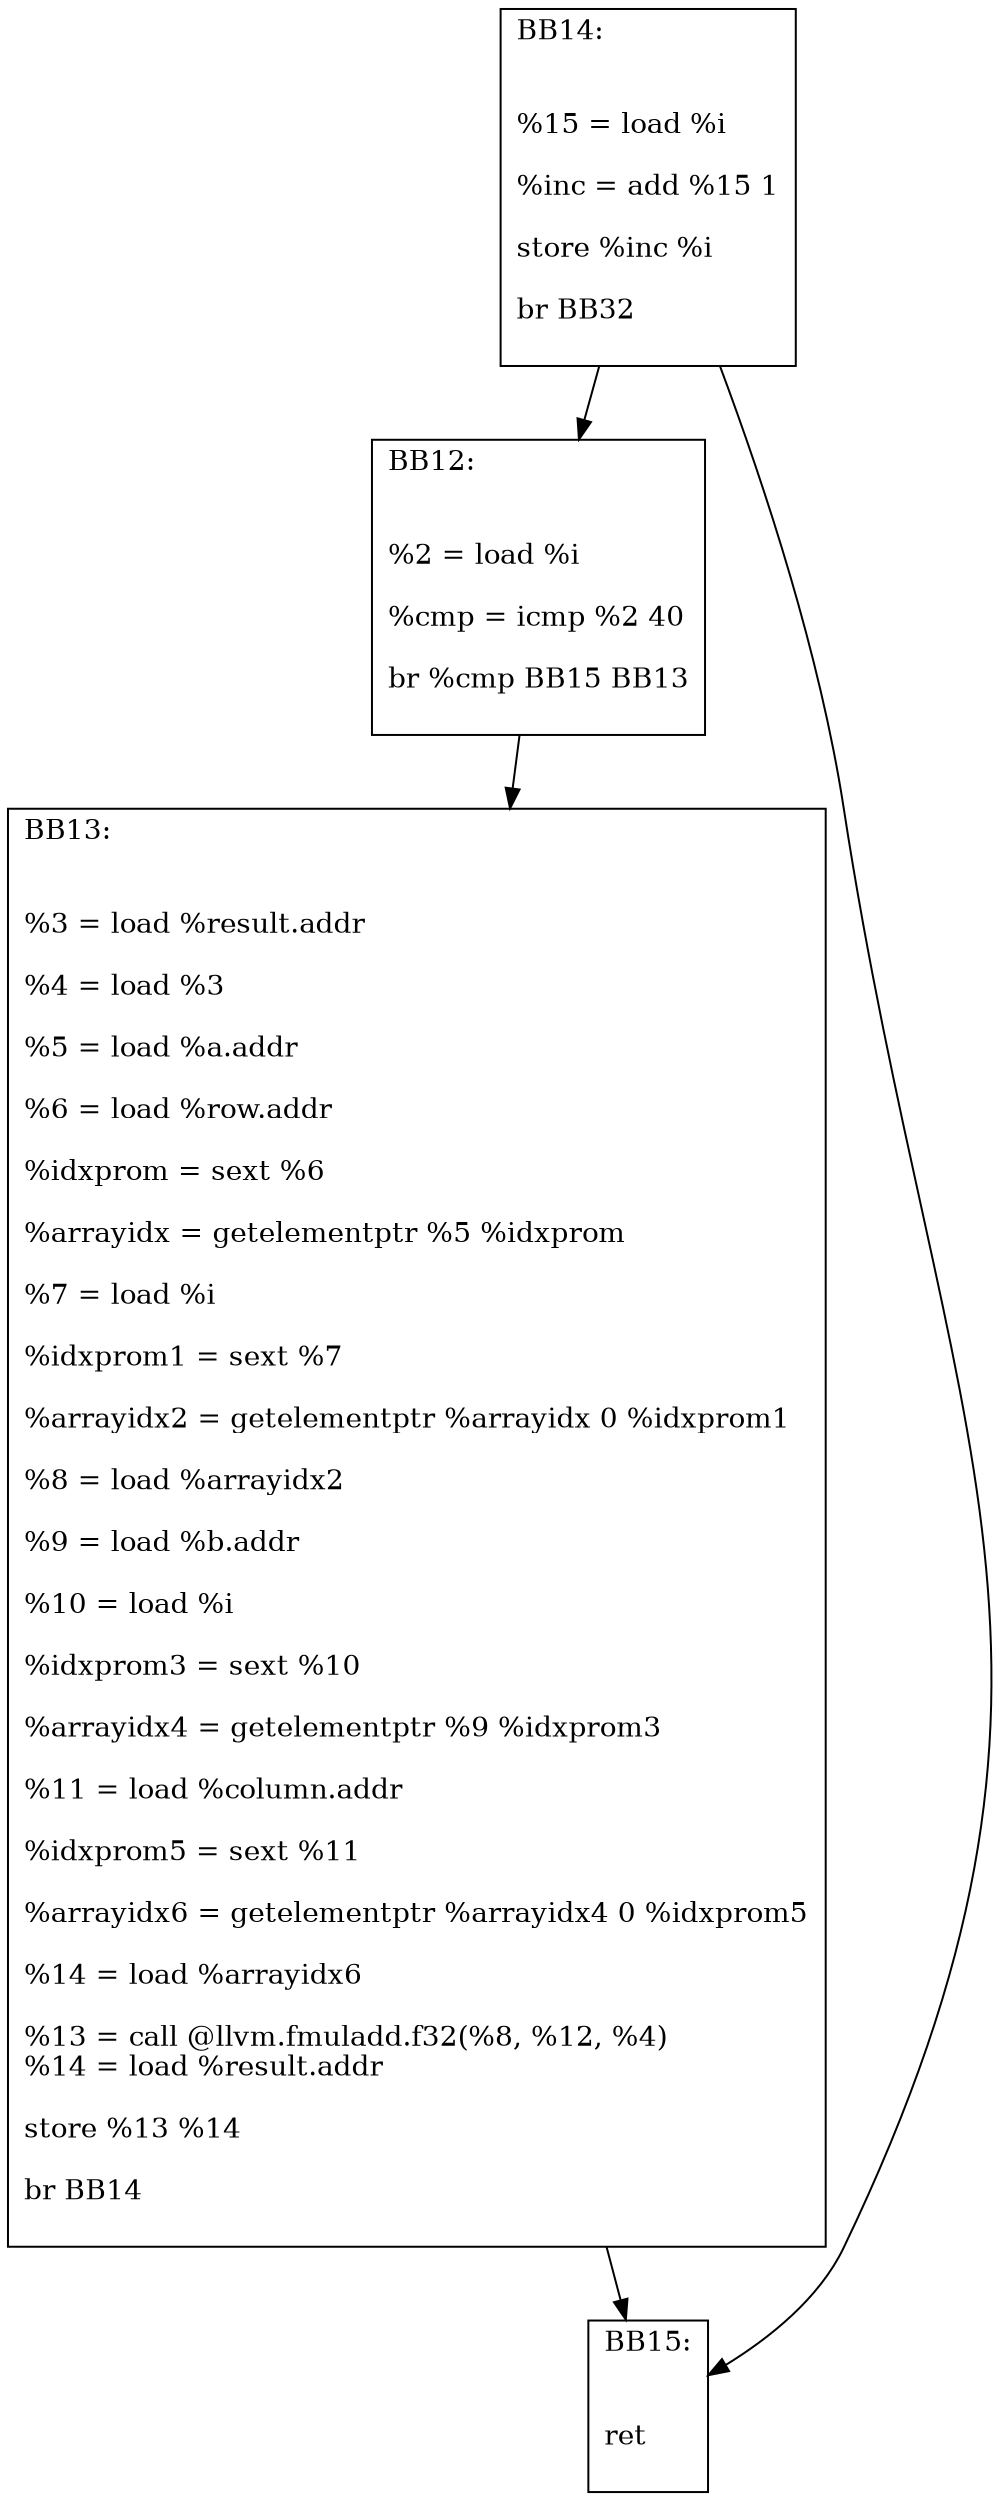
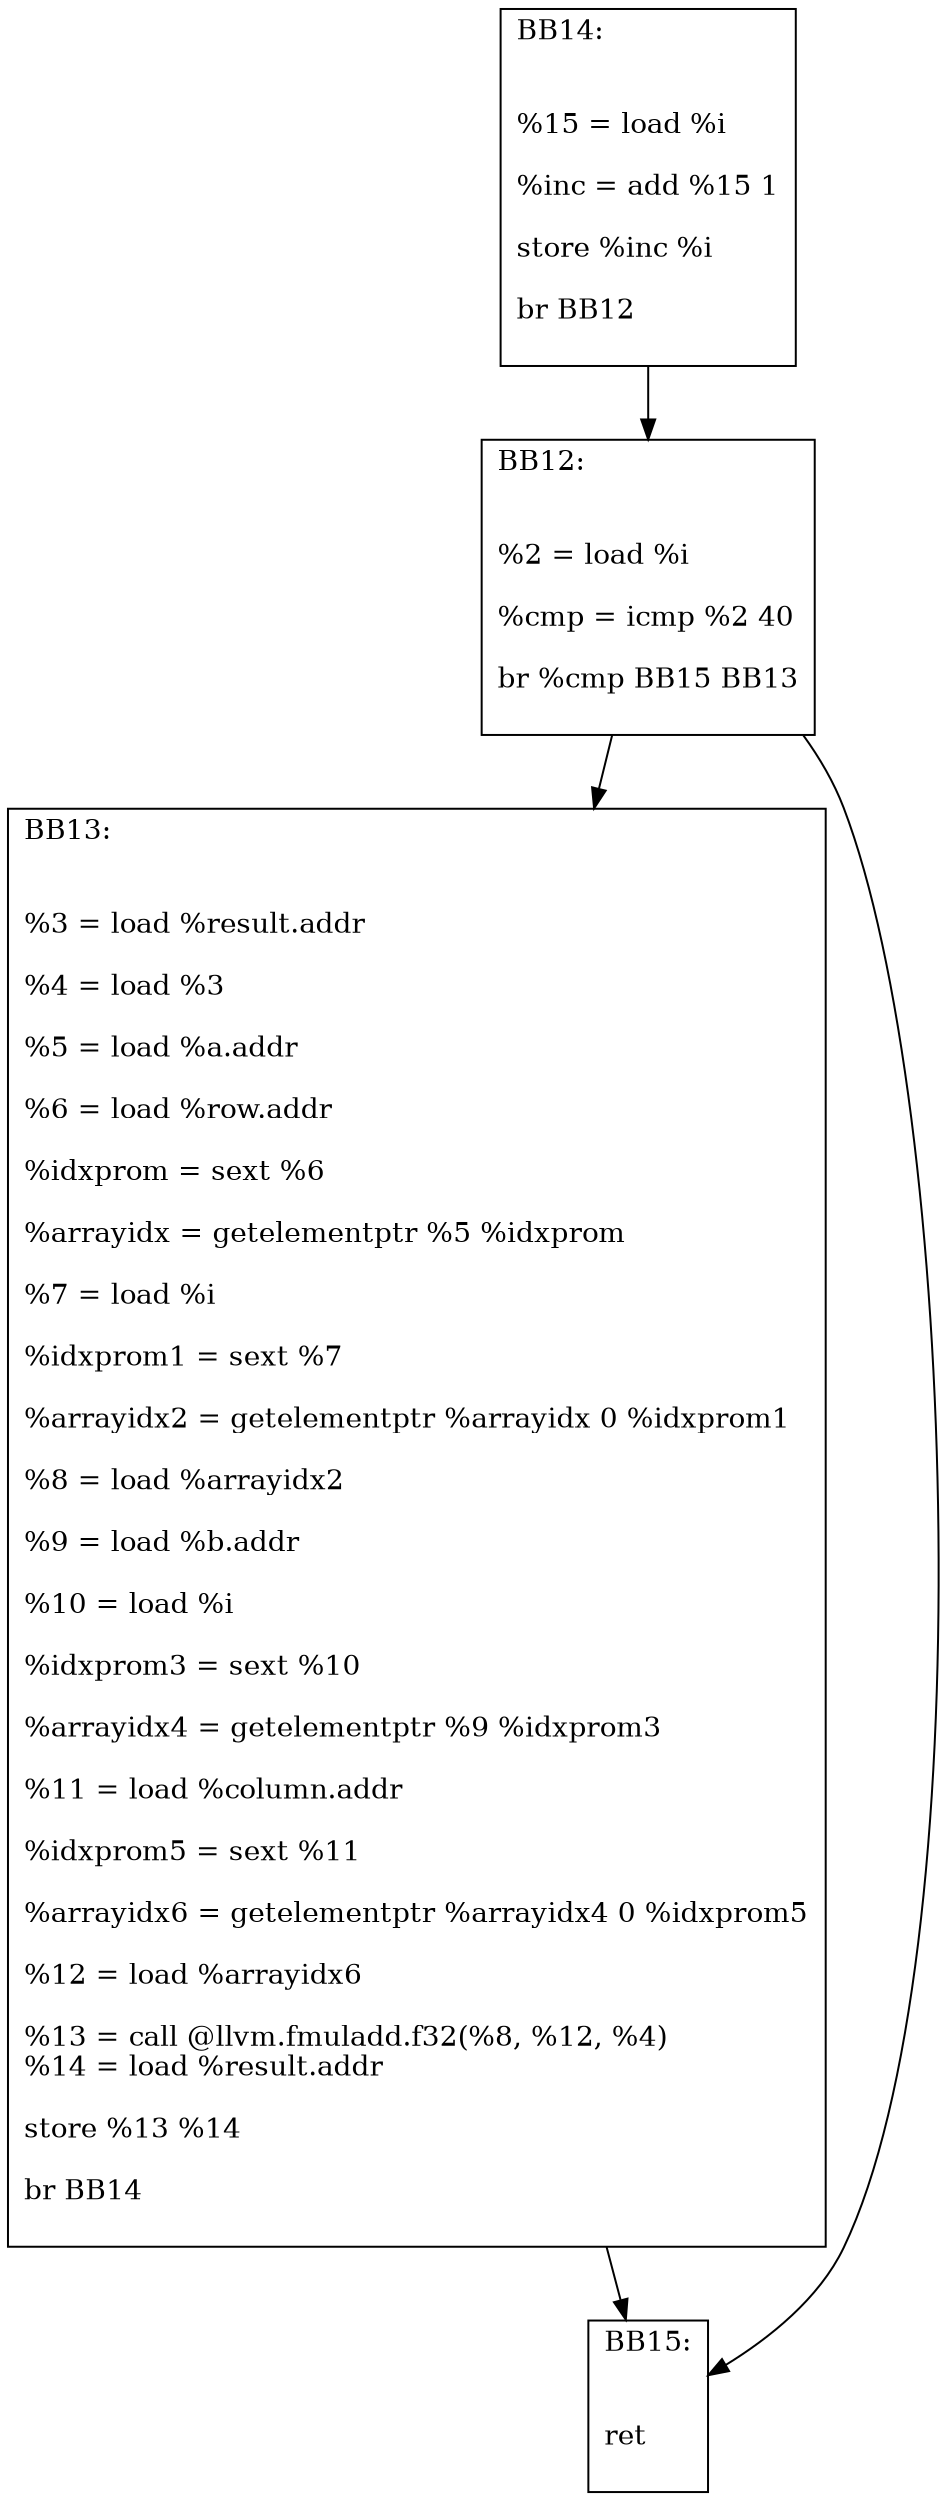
node "BB14:": text "br BB32" -> "br BB12"
edge "BB14:" -> "BB15:": now "BB12:" -> "BB15:"
node "BB13:": text "%14 = load %arrayidx6" -> "%12 = load %arrayidx6"
